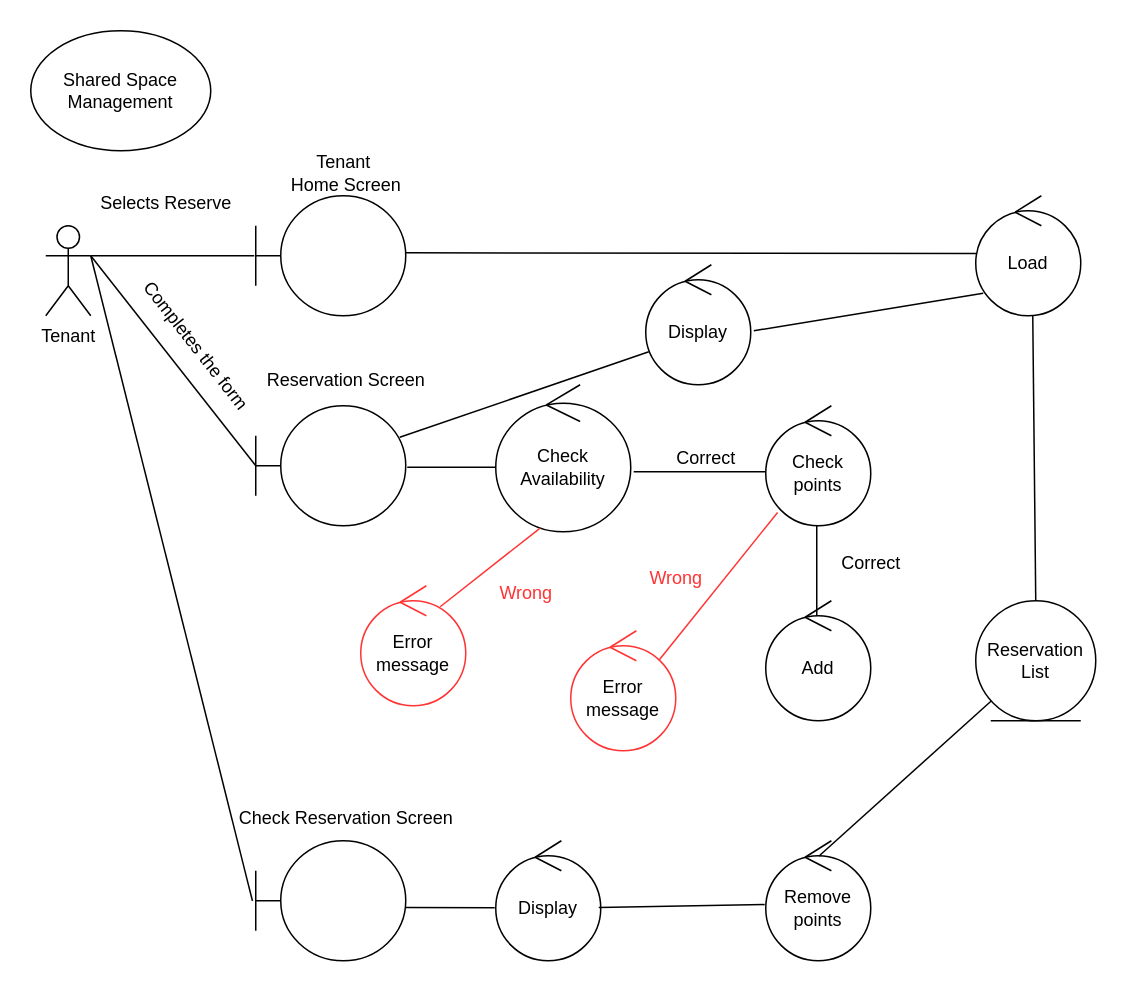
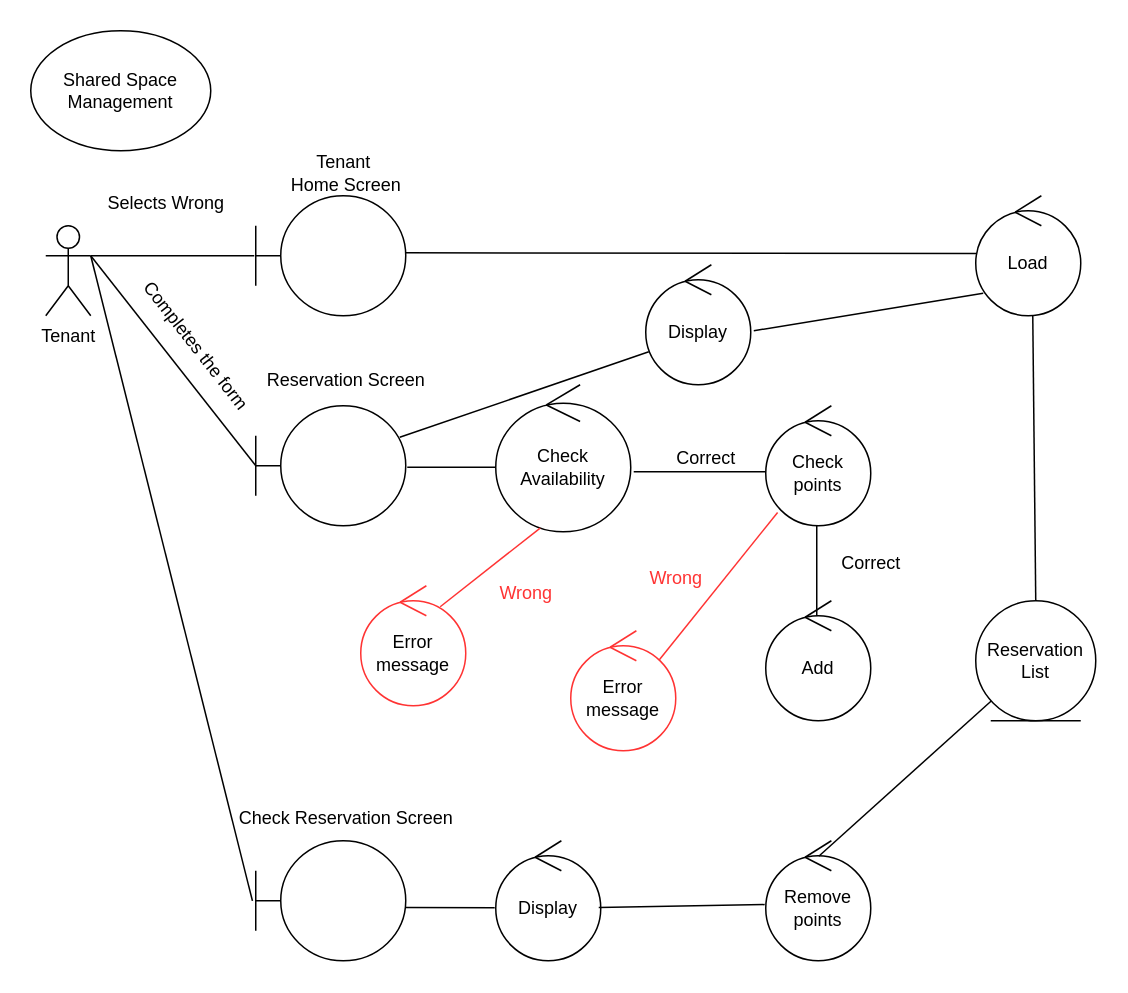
node "Selects Reserve": label "Selects Reserve" -> "Selects Wrong"
